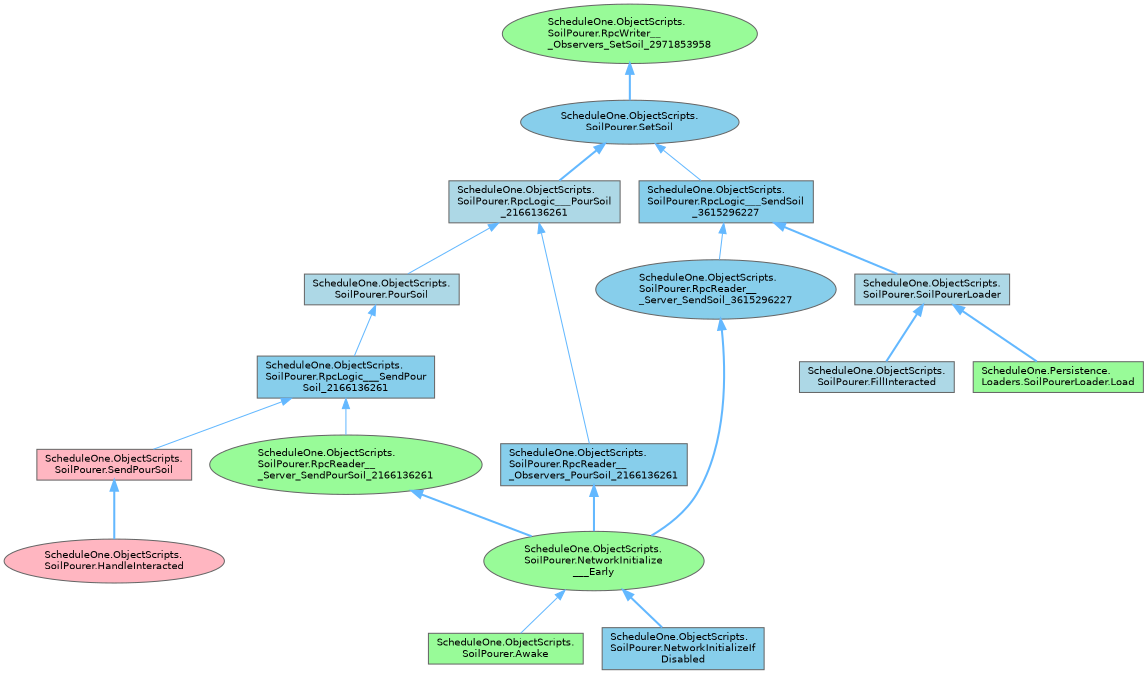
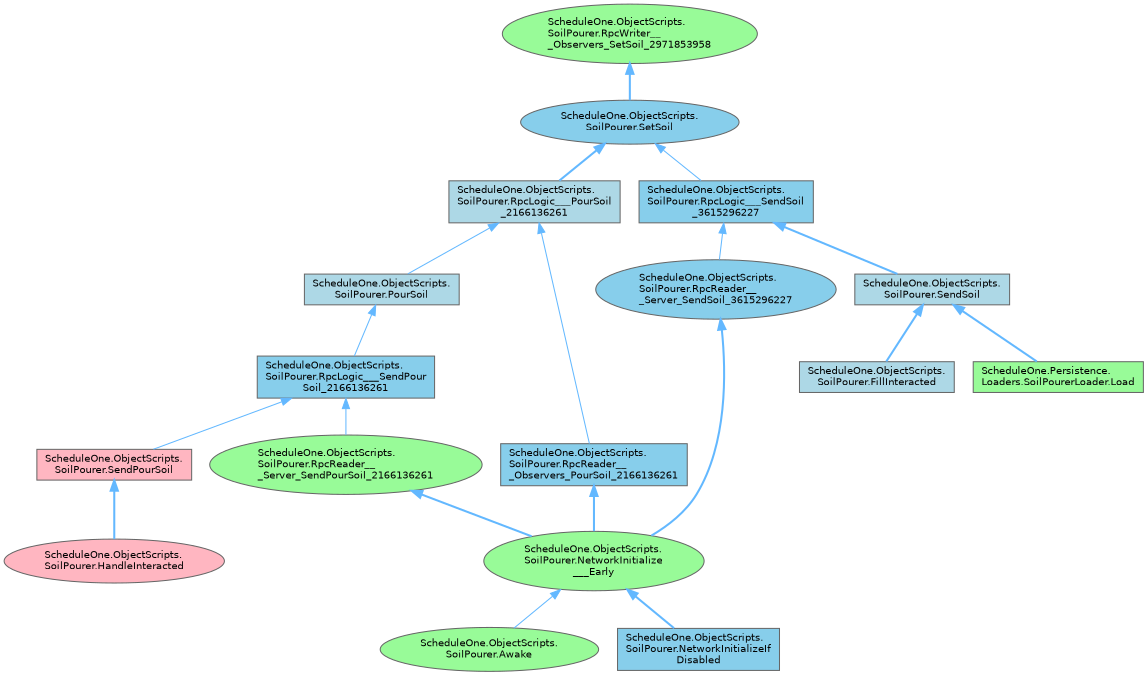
node "ScheduleOne.ObjectScripts. SoilPourer.SoilPourerLoader": label "ScheduleOne.ObjectScripts. SoilPourer.SoilPourerLoader" -> "ScheduleOne.ObjectScripts. SoilPourer.SendSoil"
node "ScheduleOne.ObjectScripts. SoilPourer.Awake": shape box -> ellipse
